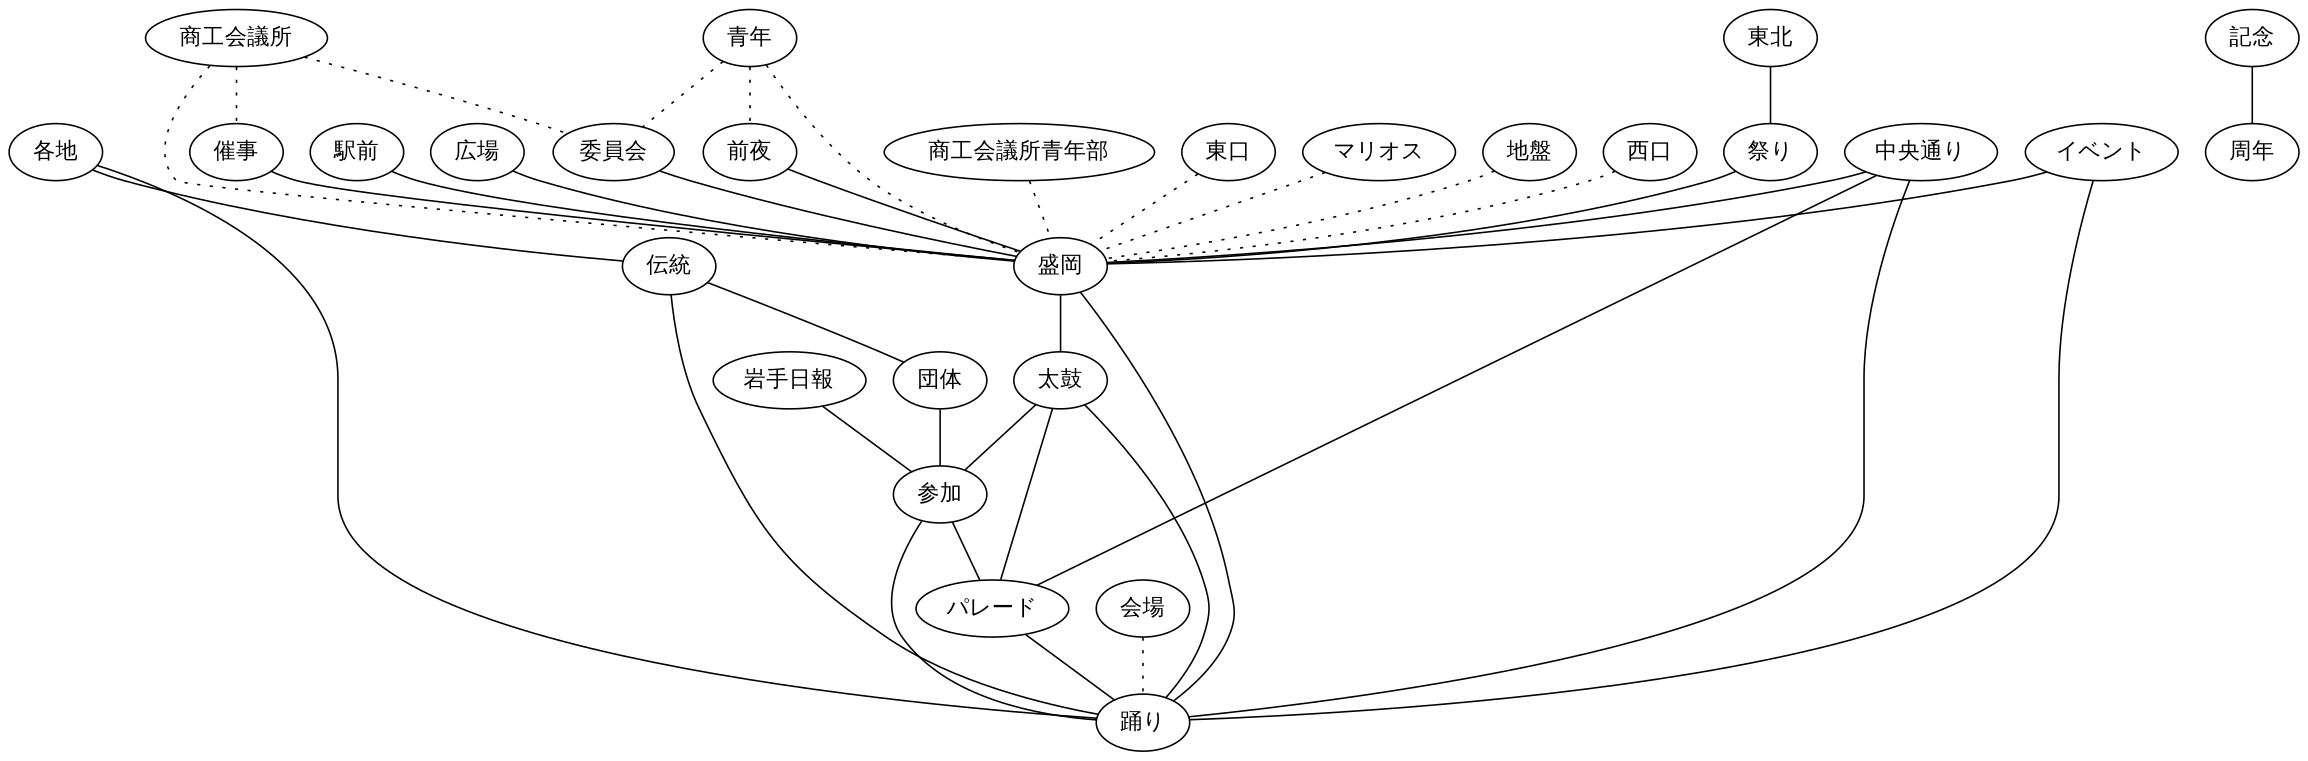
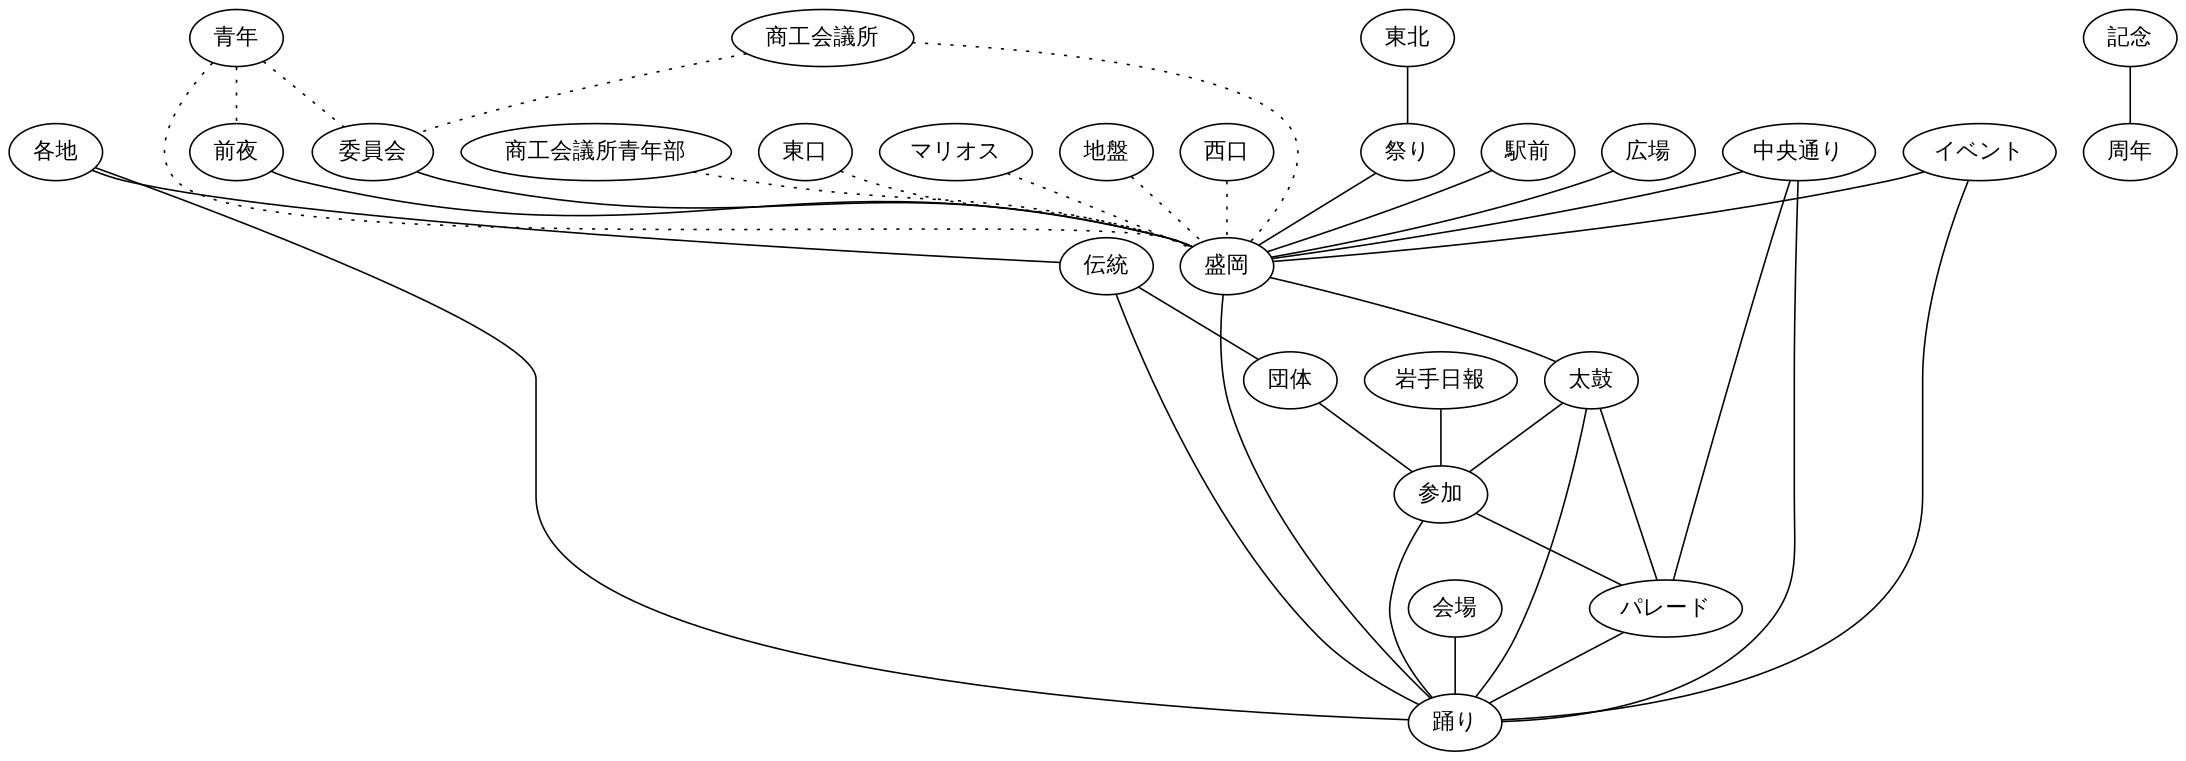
node "催事": removed
edge "会場" -- "踊り": style dotted -> solid
